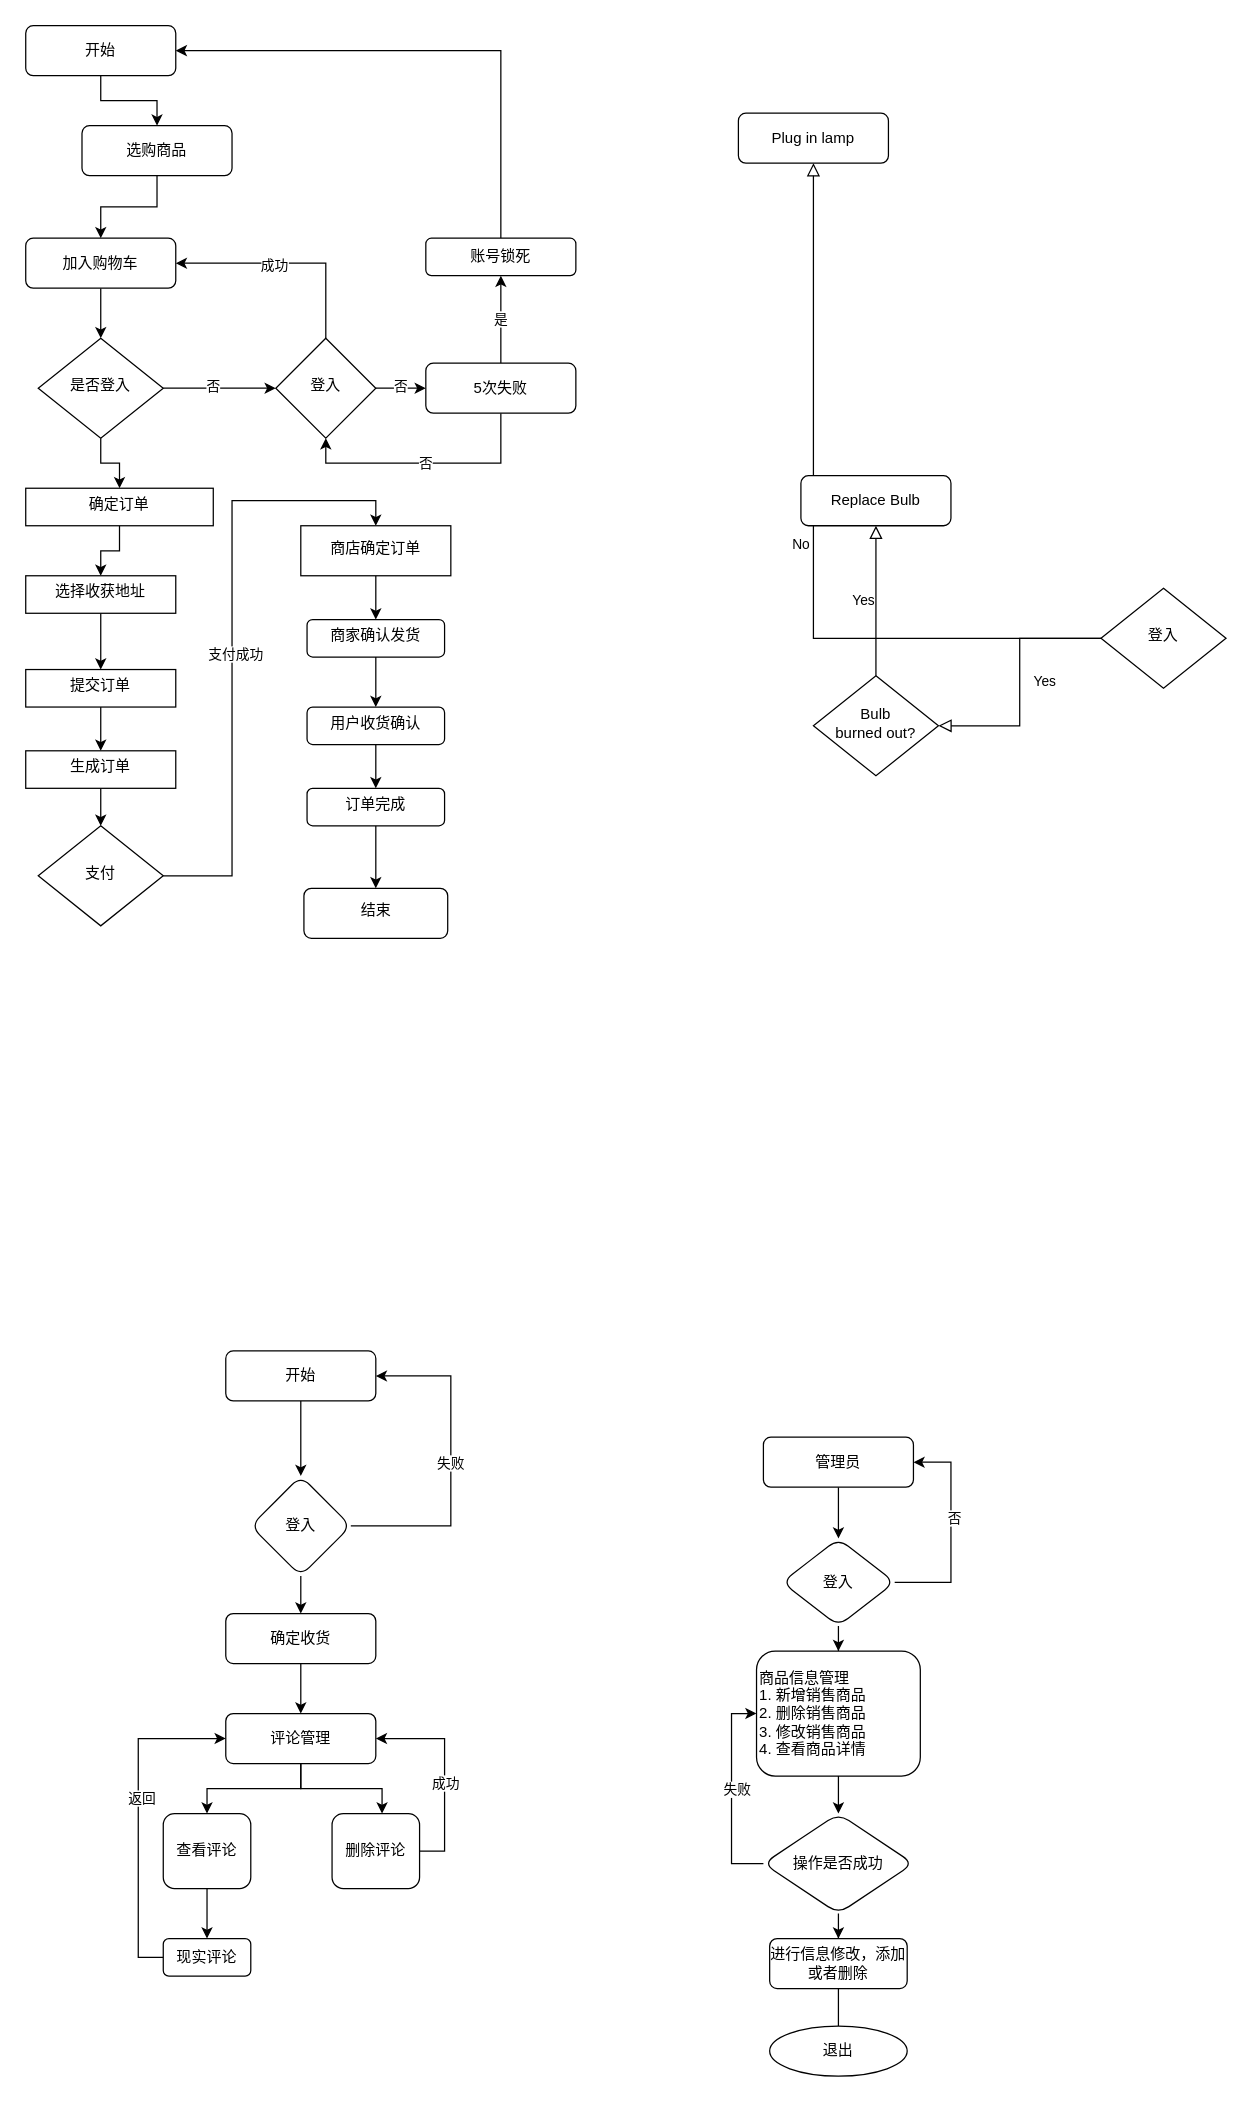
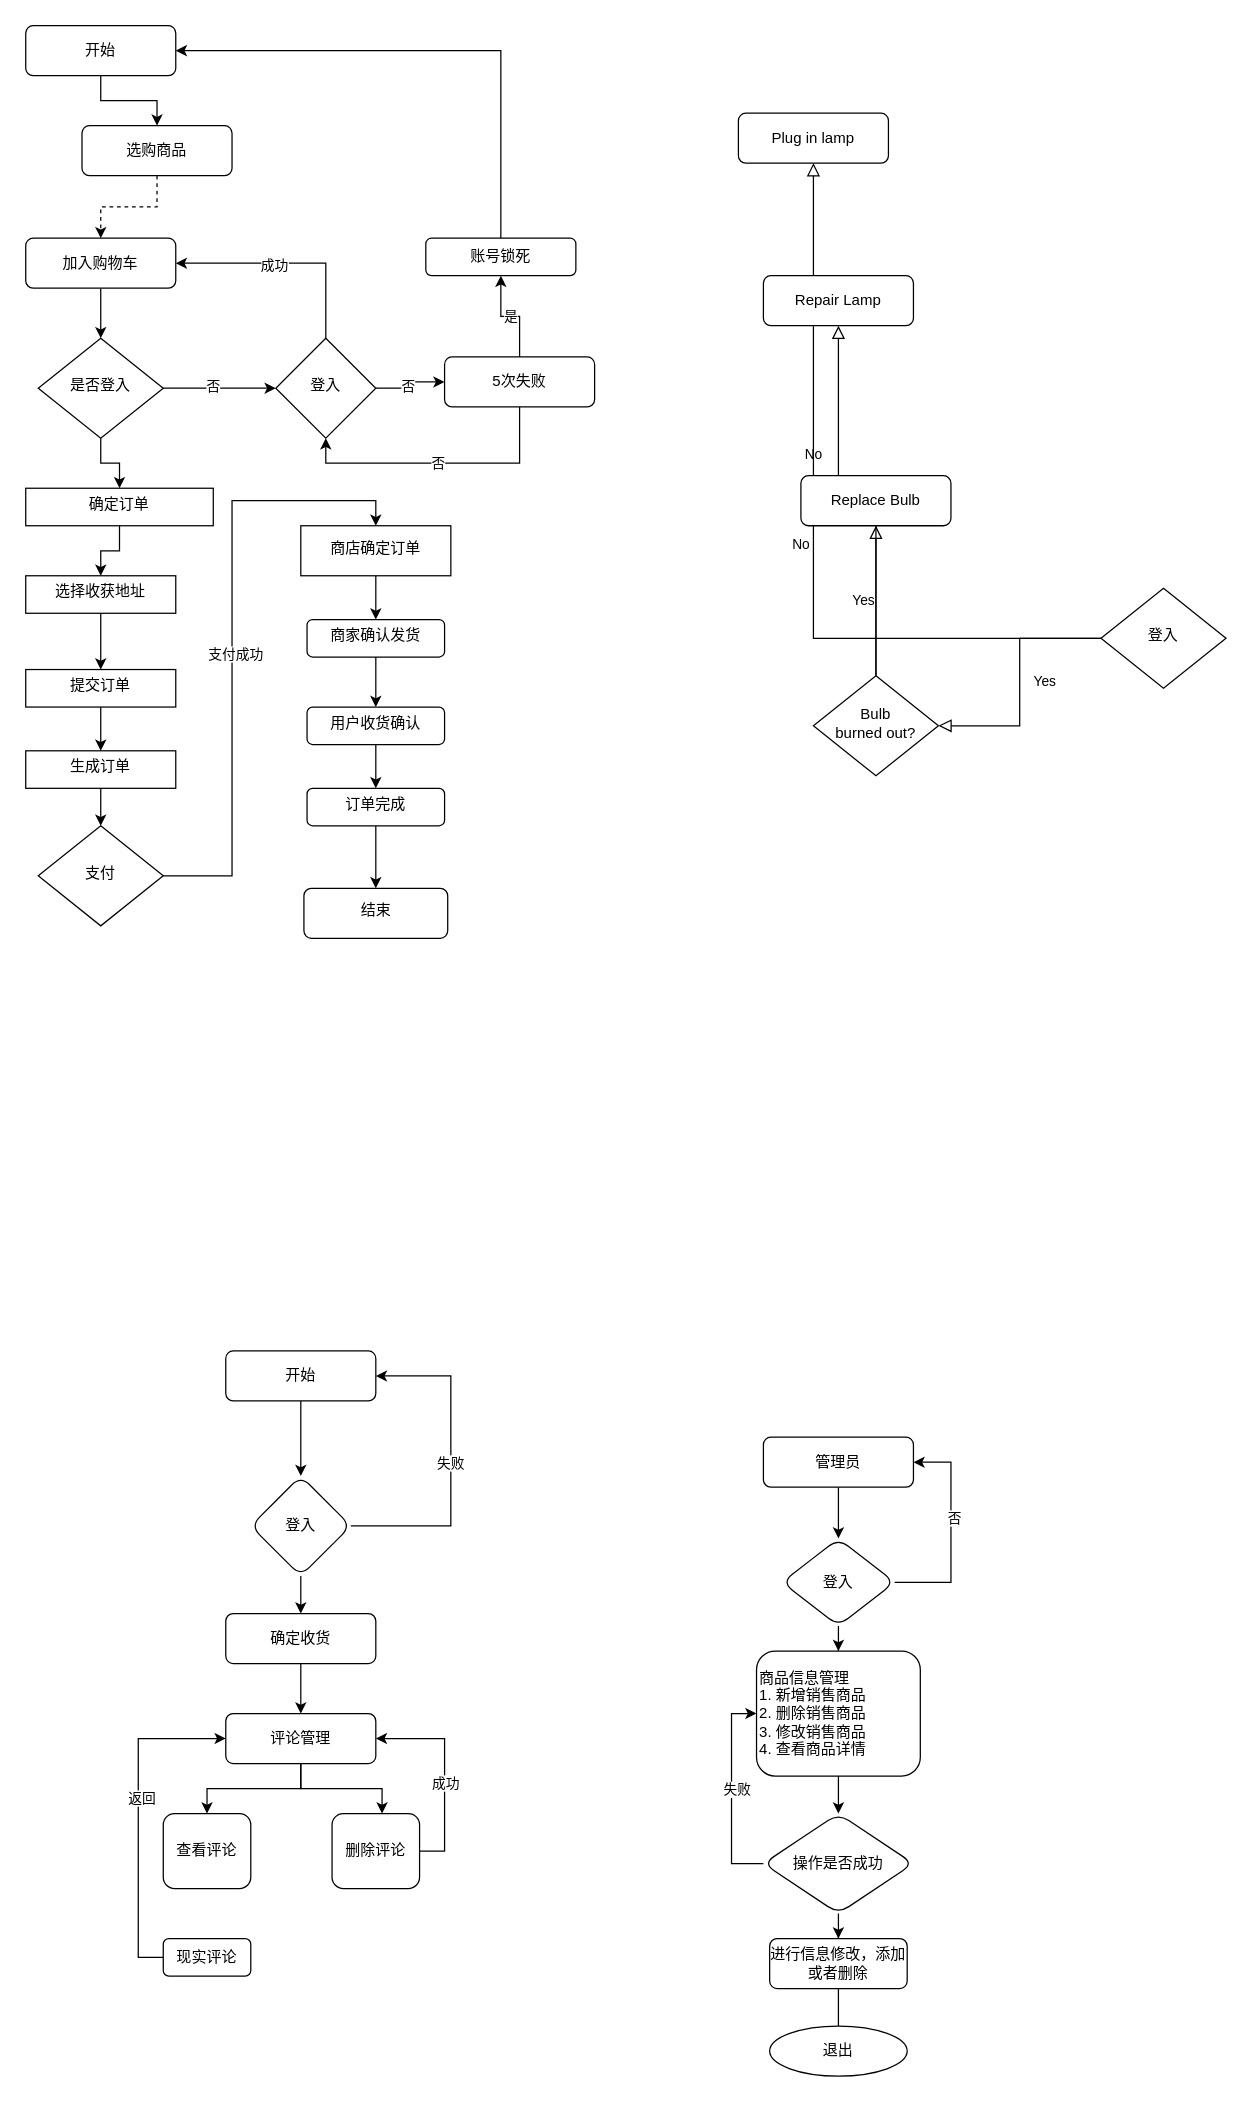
edge "选购商品" -> "加入购物车": style solid -> dashed
node "Repair Lamp": added
node "5次失败": moved (501, 388) -> (519, 382)
edge "Bulb burned out?" -> "Repair Lamp": added, label "No"
edge "查看评论" -> "现实评论": removed
